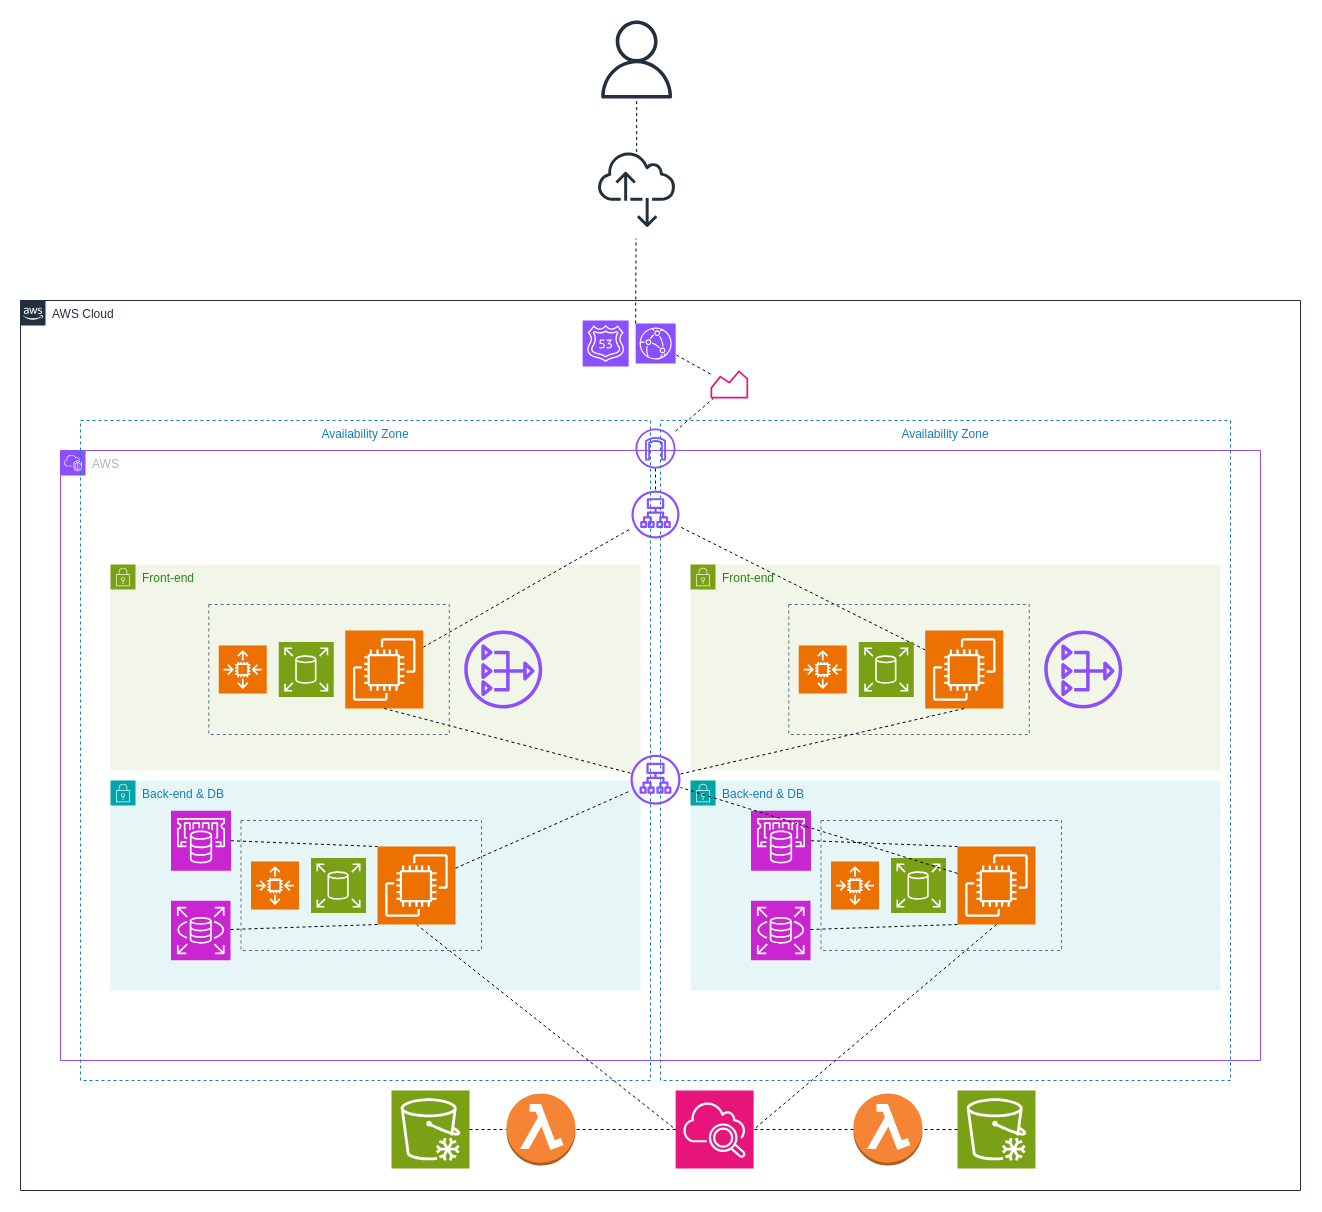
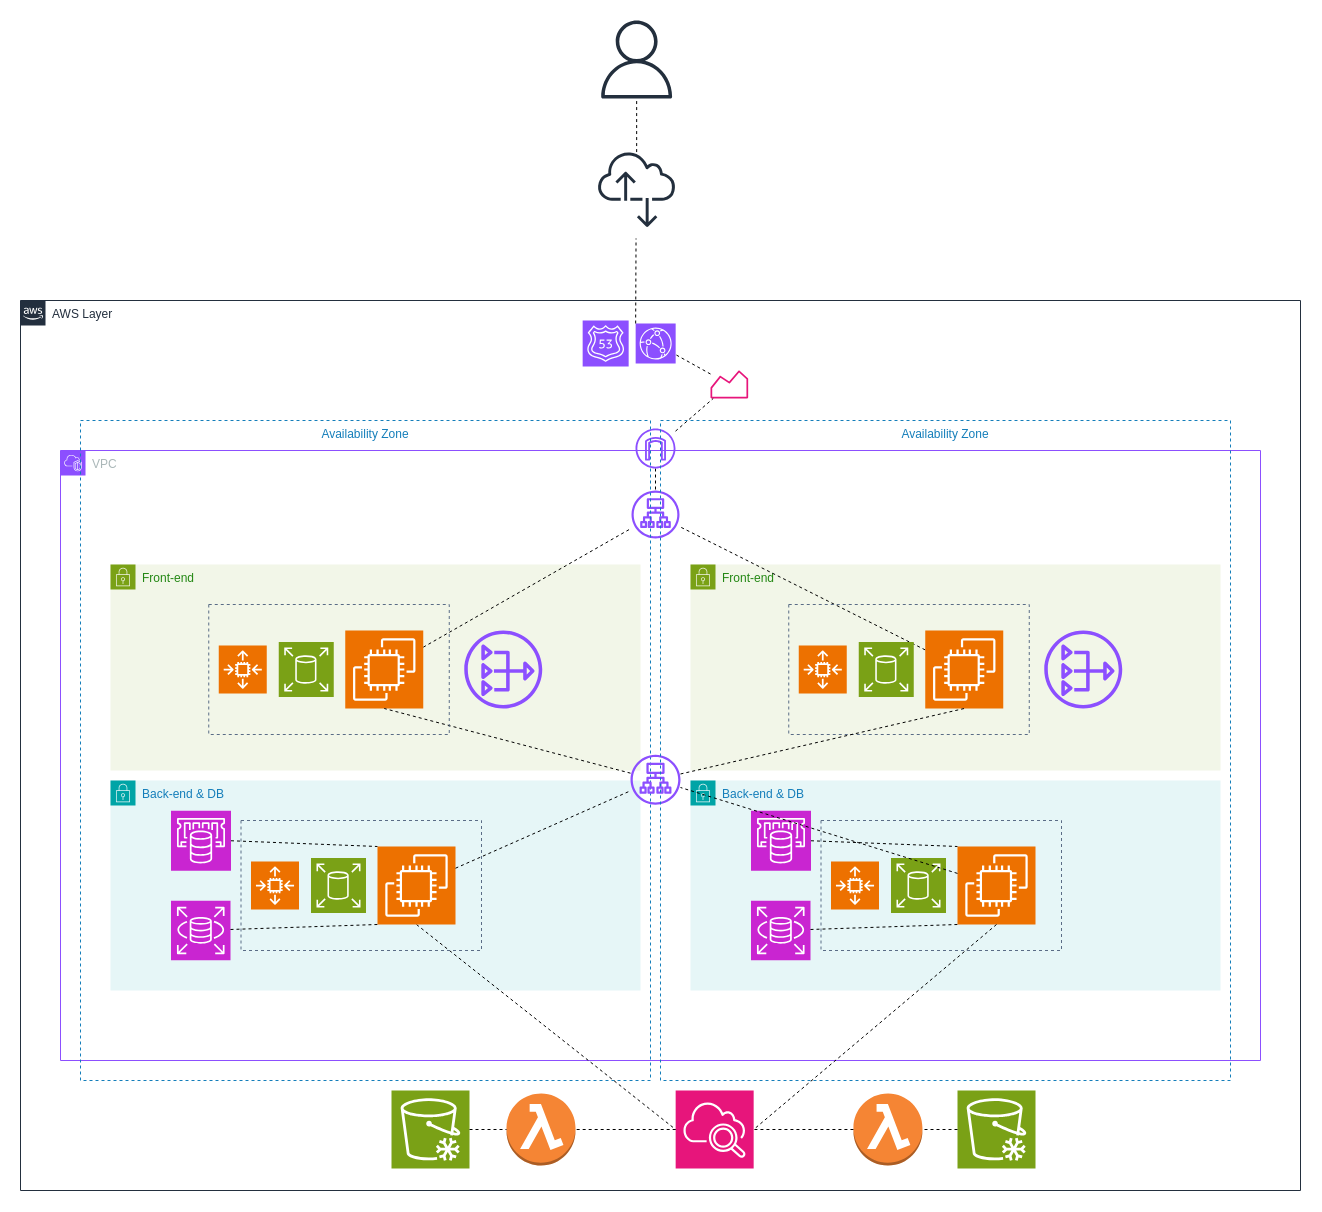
node "AWS Cloud": label "AWS Cloud" -> "AWS Layer"
node "AWS": label "AWS" -> "VPC"
